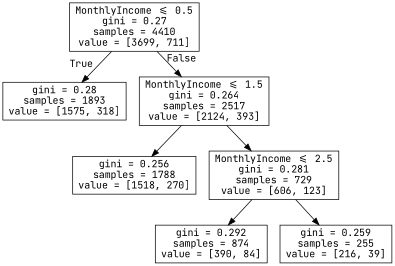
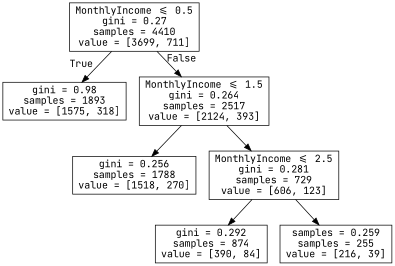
node "gini = 0.28 samples = 1893 value = [1575, 318]": label "gini = 0.28 samples = 1893 value = [1575, 318]" -> "gini = 0.98 samples = 1893 value = [1575, 318]"
node "gini = 0.259 samples = 255 value = [216, 39]": label "gini = 0.259 samples = 255 value = [216, 39]" -> "samples = 0.259 samples = 255 value = [216, 39]"
